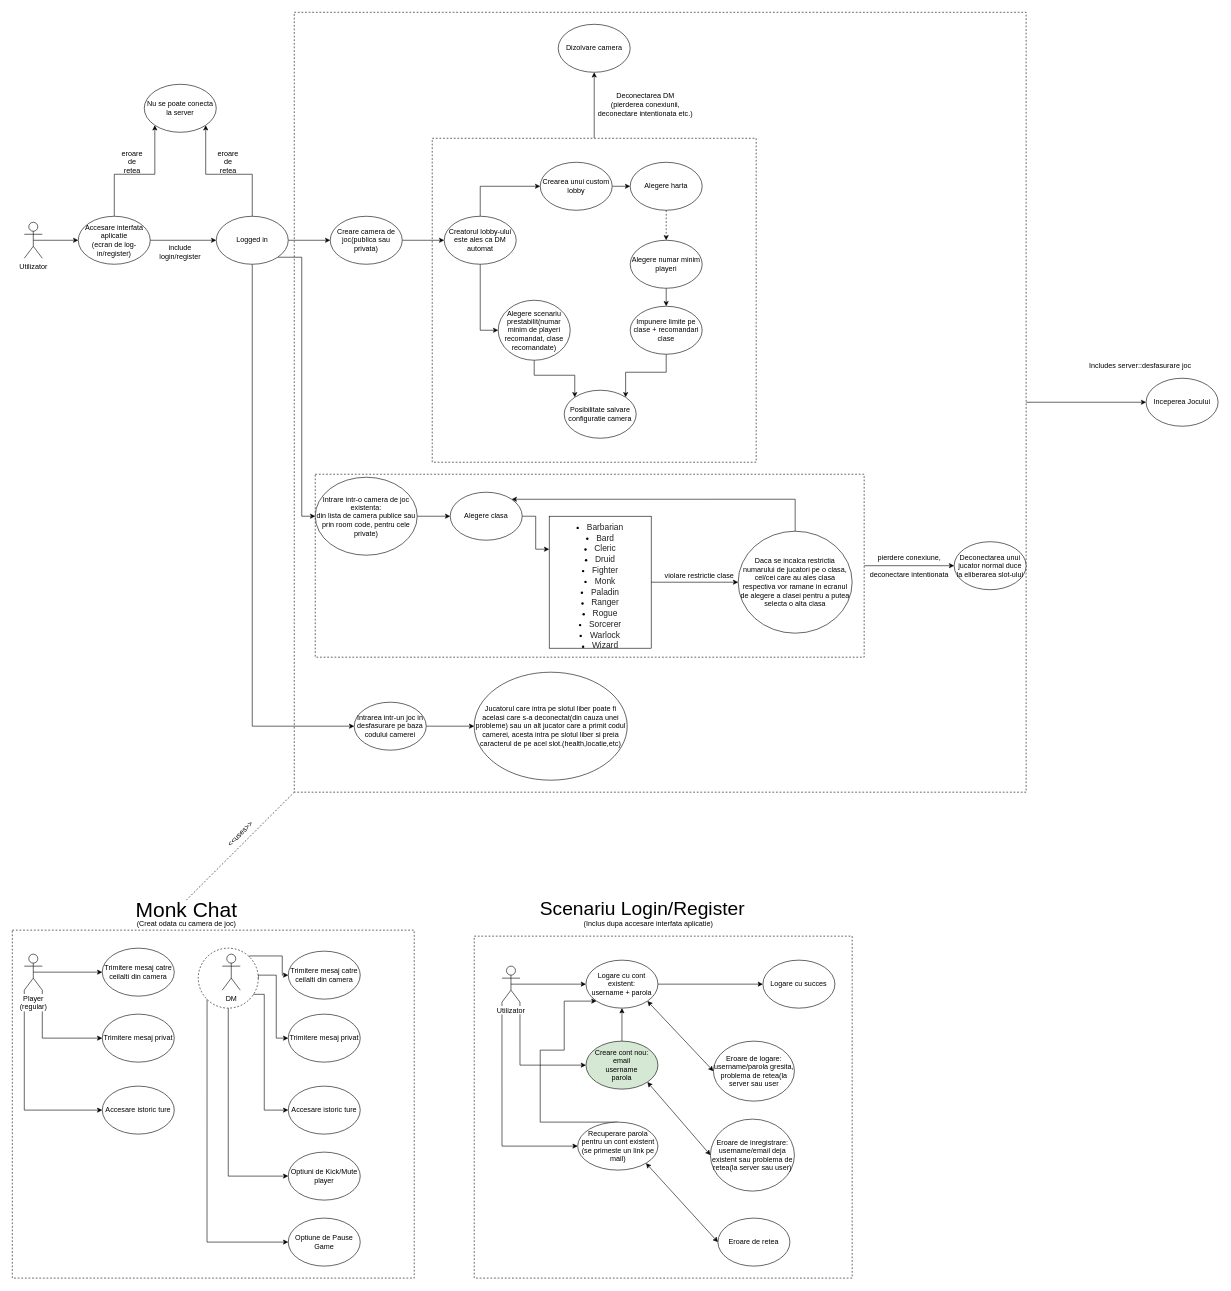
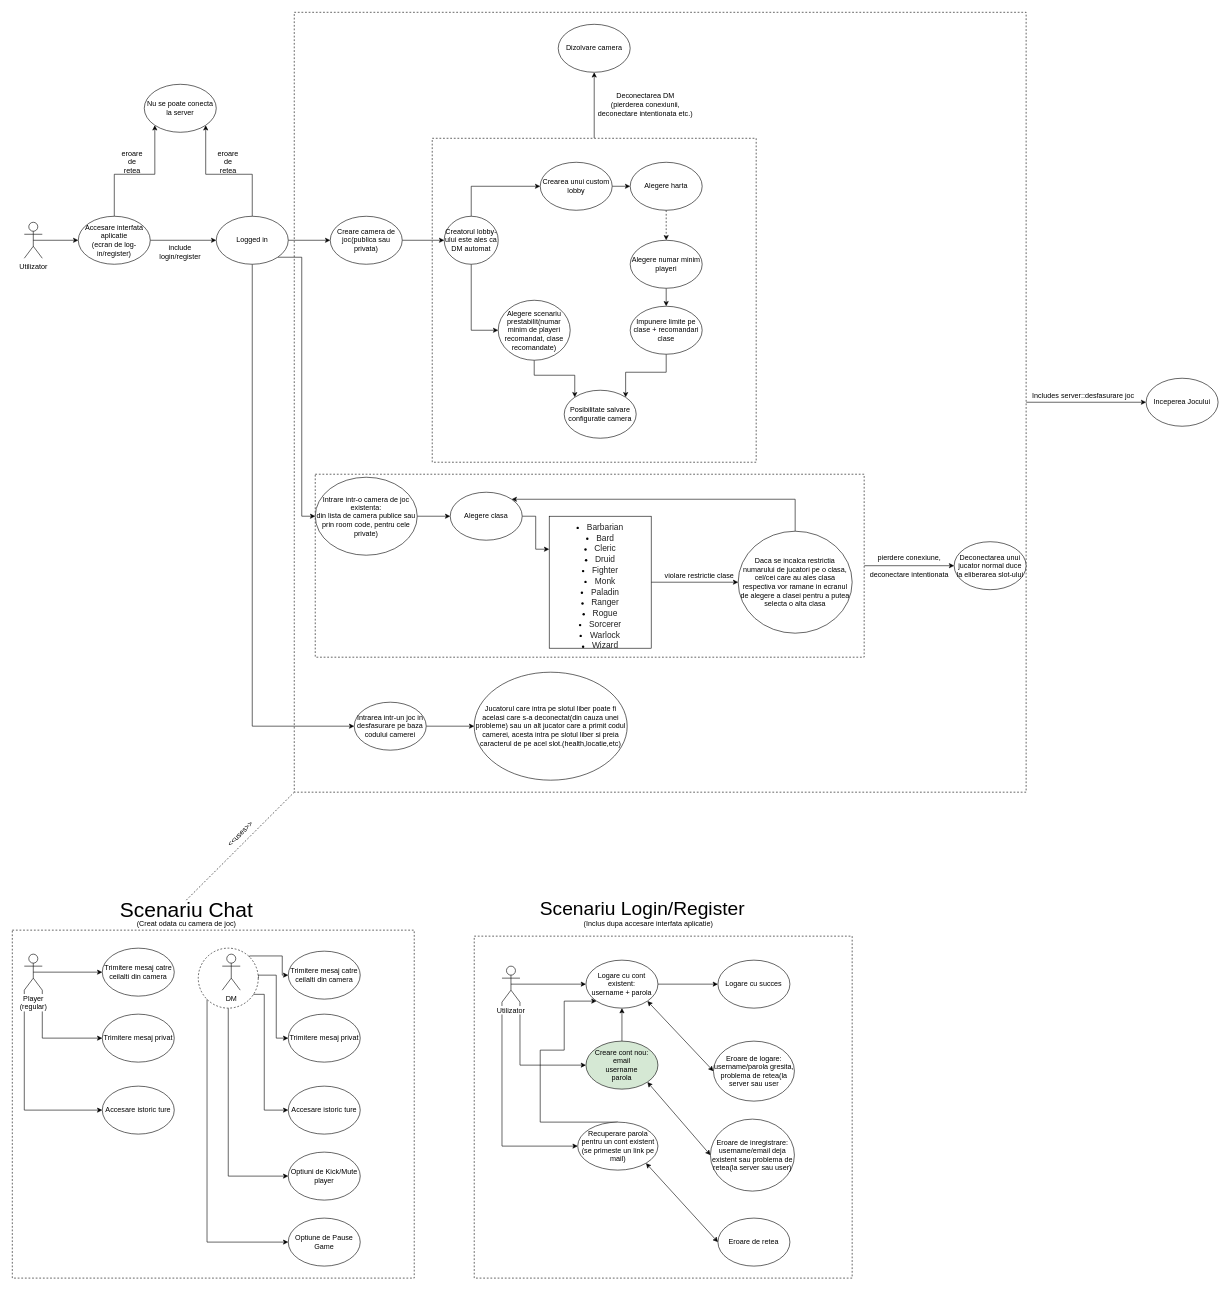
node "Creatorul lobby-ului este ales ca DM automat": size 72x48 -> 54x48
node "Includes server::desfasurare joc": moved (1140, 366) -> (1083, 396)
node "Monk Chat": label "Monk Chat" -> "Scenariu Chat"
node "Logare cu succes": moved (799, 984) -> (754, 984)
